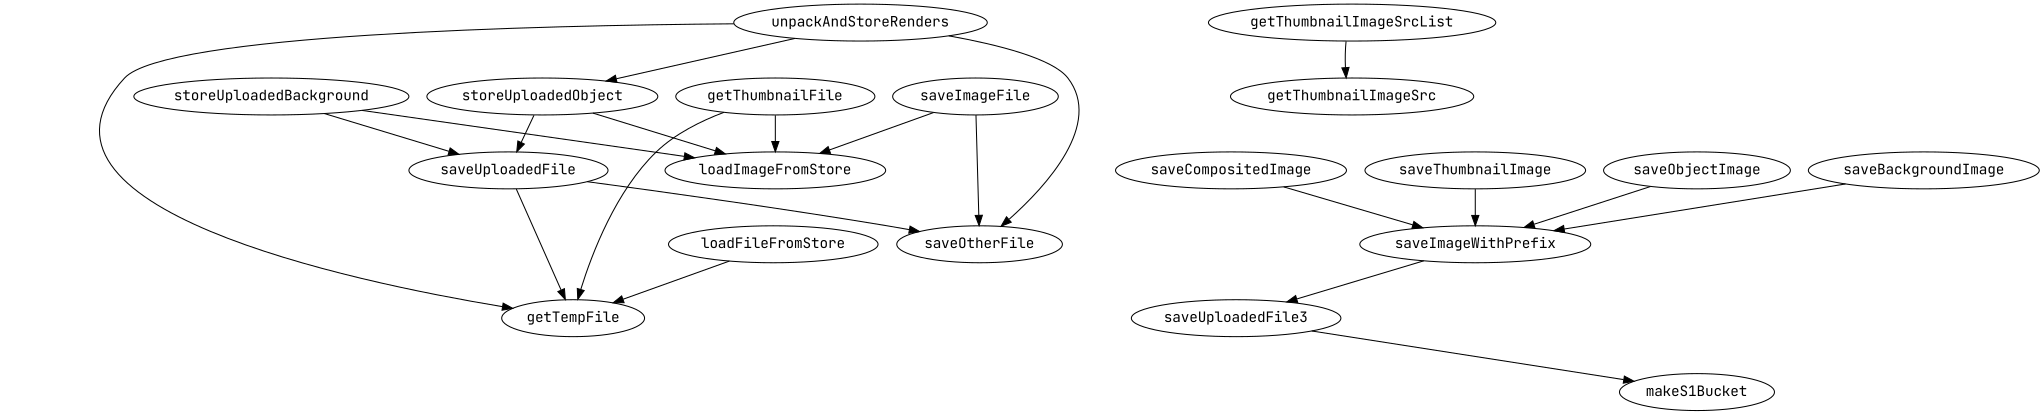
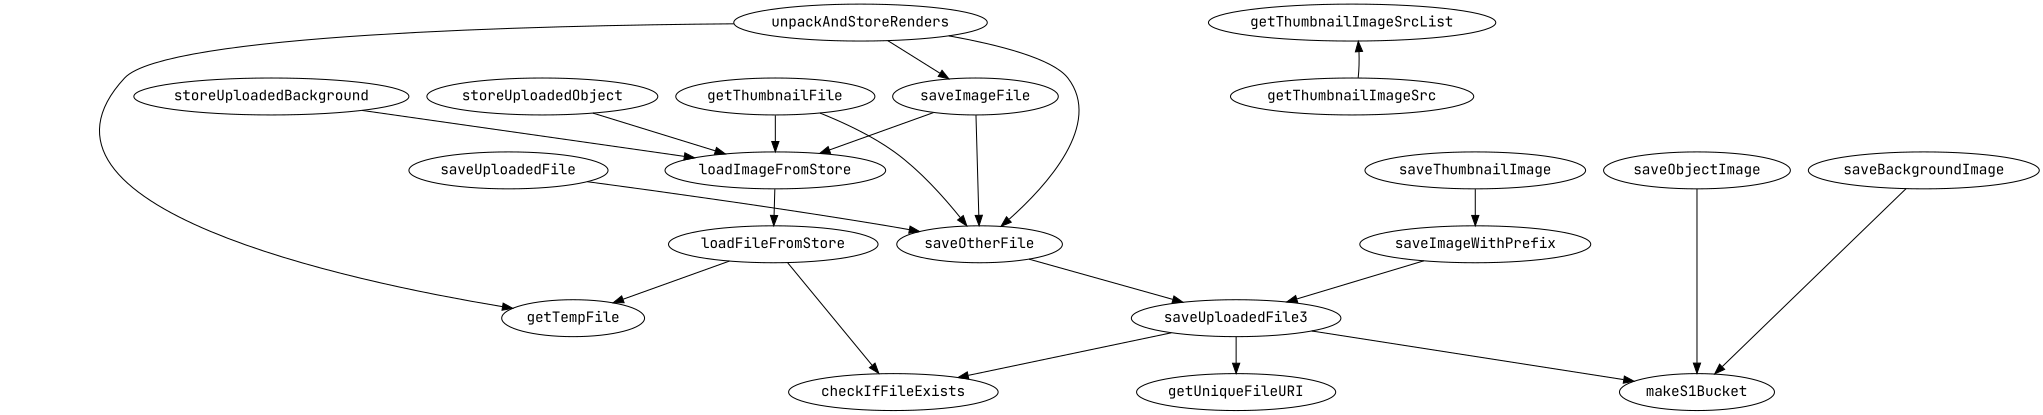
edge "getThumbnailImageSrcList" -> "getThumbnailImageSrc": reversed
edge "unpackAndStoreRenders" -> "storeUploadedObject": now "unpackAndStoreRenders" -> "saveImageFile"
edge "storeUploadedObject" -> "saveUploadedFile": removed
edge "storeUploadedBackground" -> "saveUploadedFile": removed
node "saveCompositedImage": removed
edge "getThumbnailFile" -> "getTempFile": now "getThumbnailFile" -> "saveOtherFile"
edge "loadImageFromStore" -> "loadFileFromStore": added
edge "saveObjectImage" -> "saveImageWithPrefix": now "saveObjectImage" -> "makeS1Bucket"
edge "saveBackgroundImage" -> "saveImageWithPrefix": now "saveBackgroundImage" -> "makeS1Bucket"
edge "saveUploadedFile" -> "getTempFile": removed
edge "saveOtherFile" -> "saveUploadedFile3": added
node "checkIfFileExists": added
node "getUniqueFileURI": added
